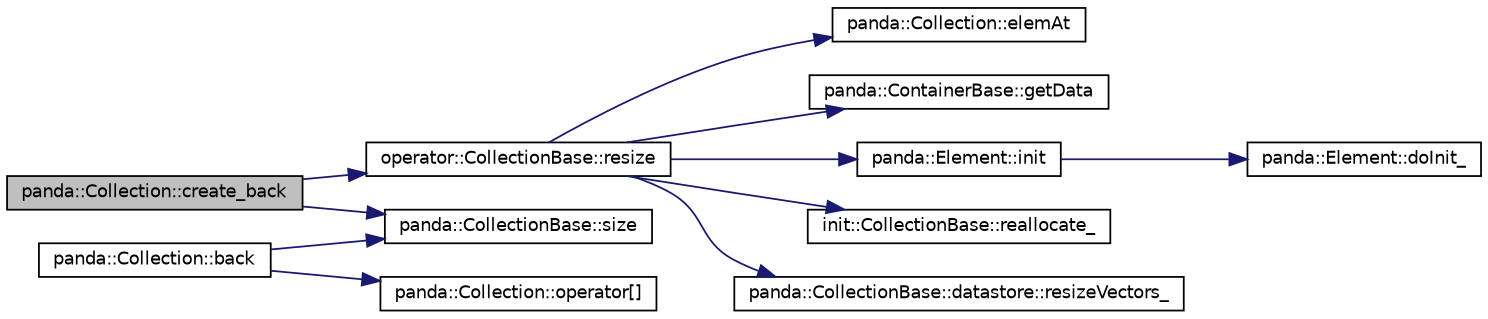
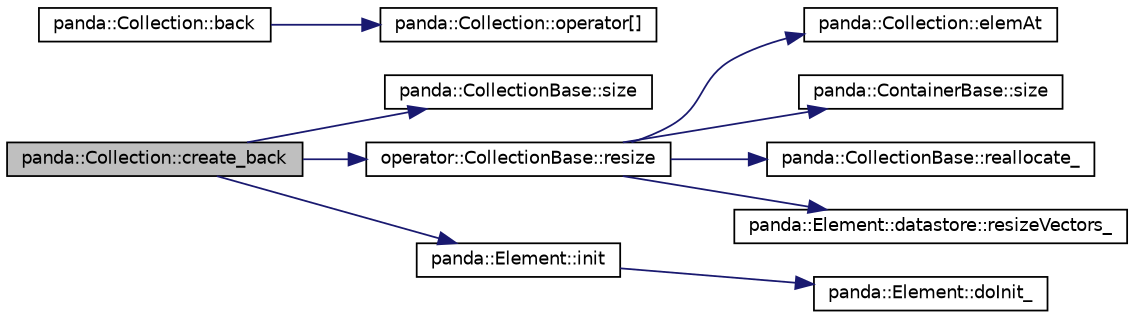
node "panda::ContainerBase::getData": label "panda::ContainerBase::getData" -> "panda::ContainerBase::size"
edge "operator::CollectionBase::resize" -> "panda::Element::init": now "panda::Collection::create_back" -> "panda::Element::init"
node "init::CollectionBase::reallocate_": label "init::CollectionBase::reallocate_" -> "panda::CollectionBase::reallocate_"
edge "panda::Collection::back" -> "panda::CollectionBase::size": removed
node "panda::CollectionBase::datastore::resizeVectors_": label "panda::CollectionBase::datastore::resizeVectors_" -> "panda::Element::datastore::resizeVectors_"
